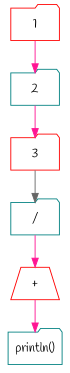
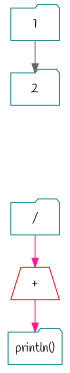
node "1": color red -> teal
edge "1" -> "2": color deeppink -> gray40
node "3": removed
